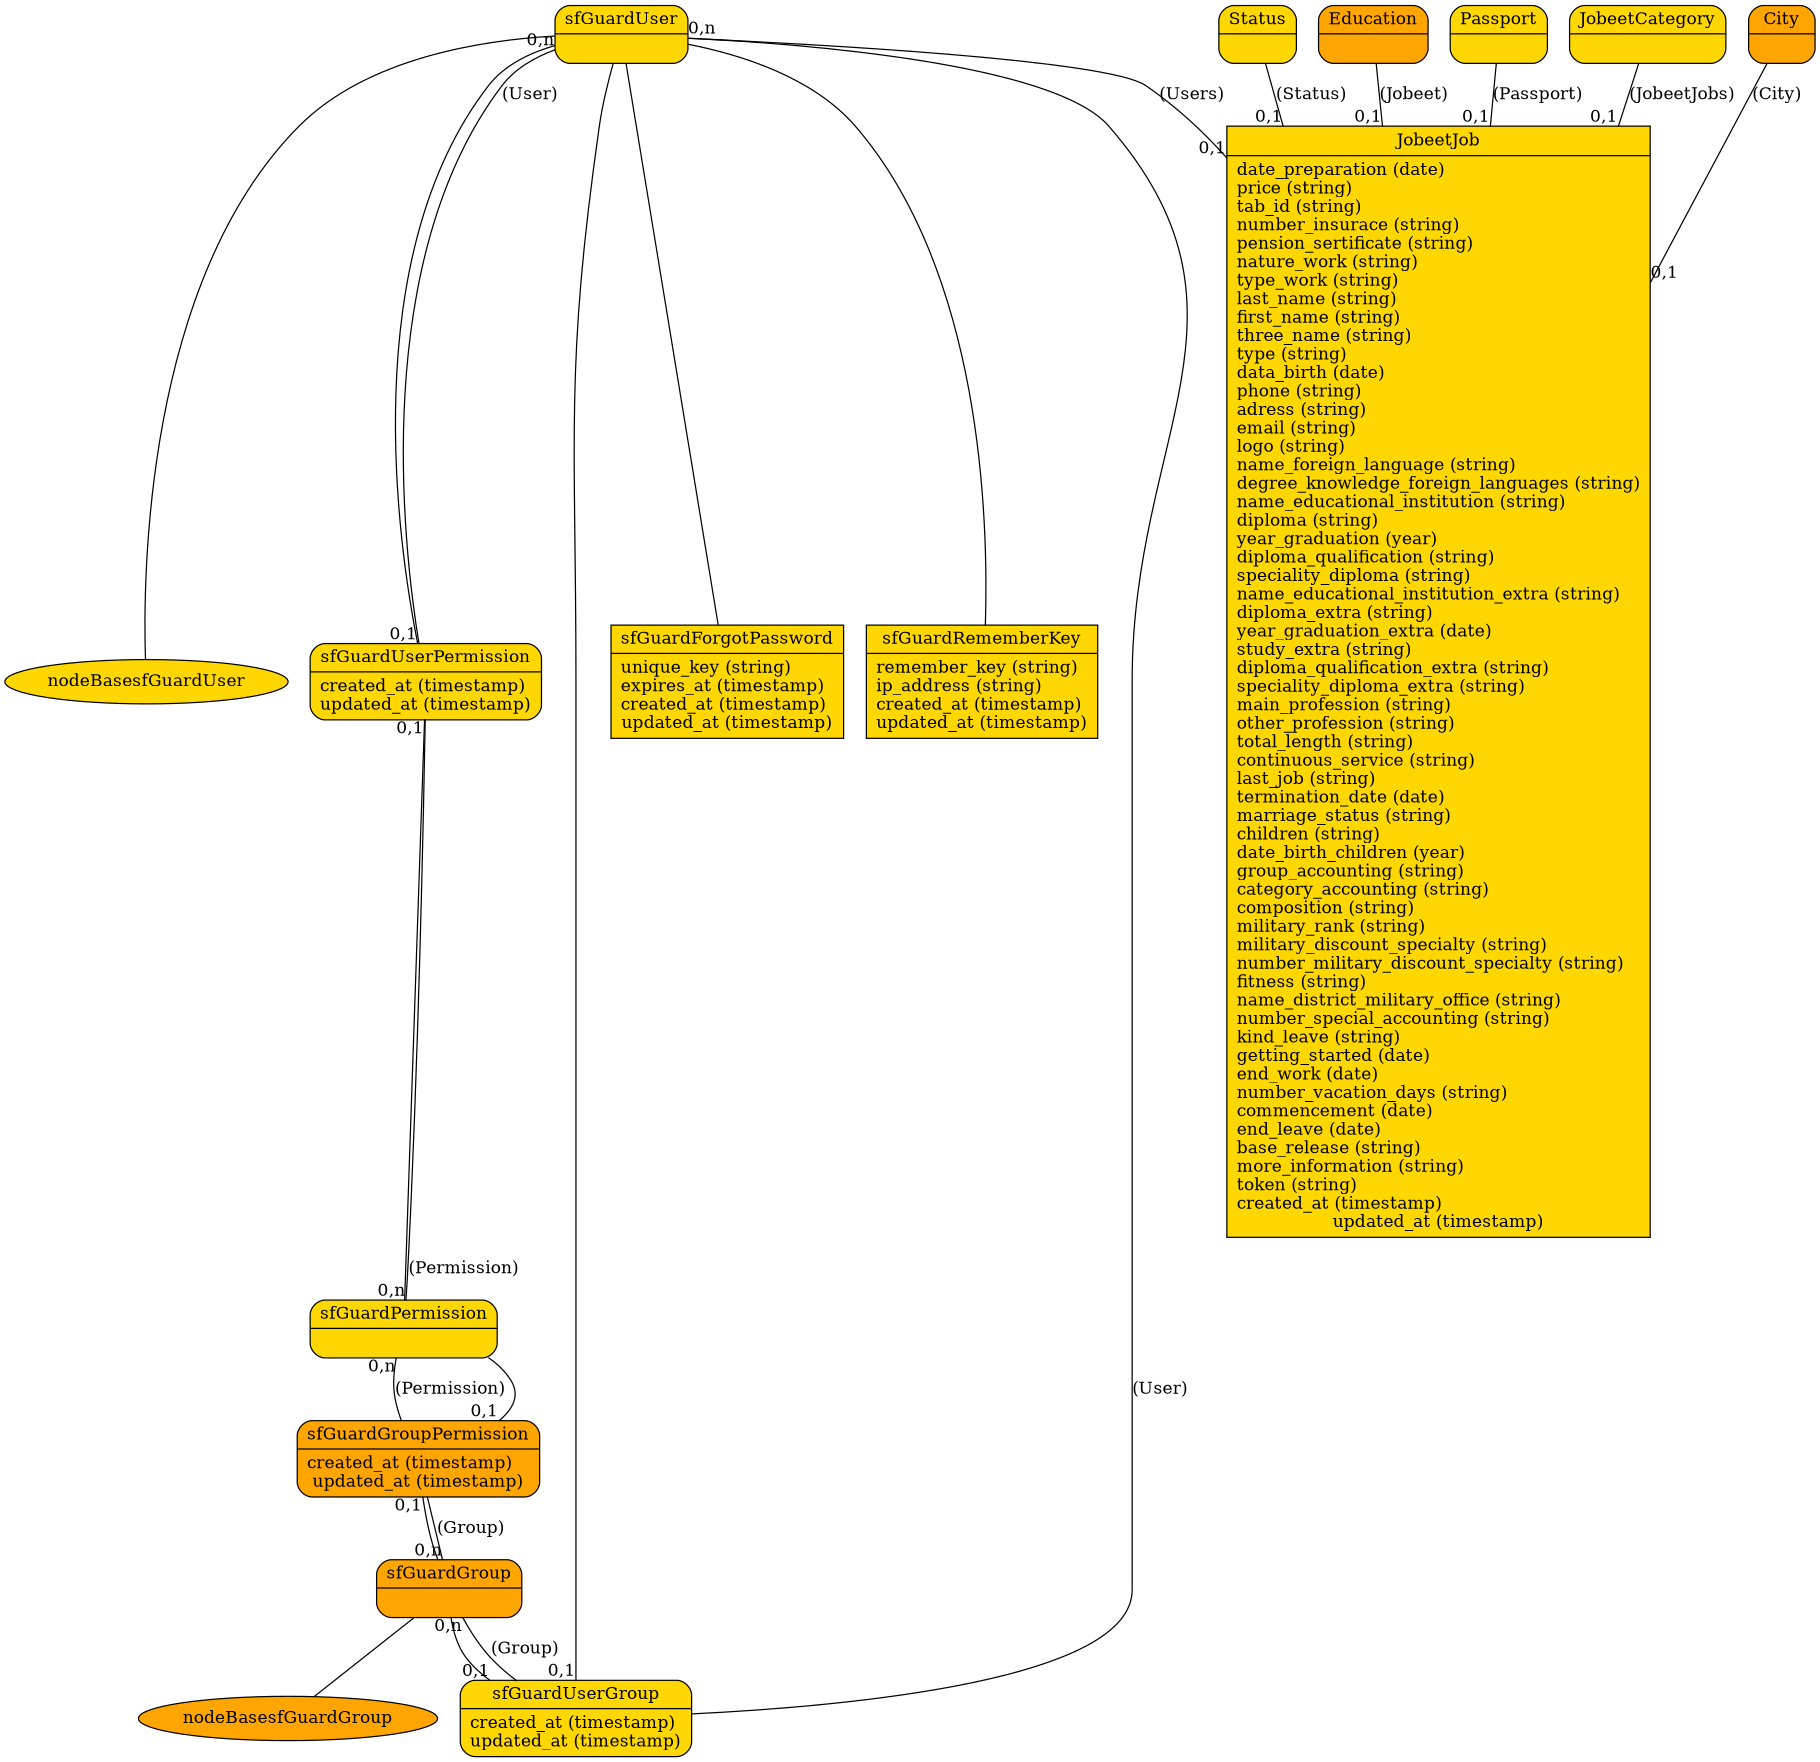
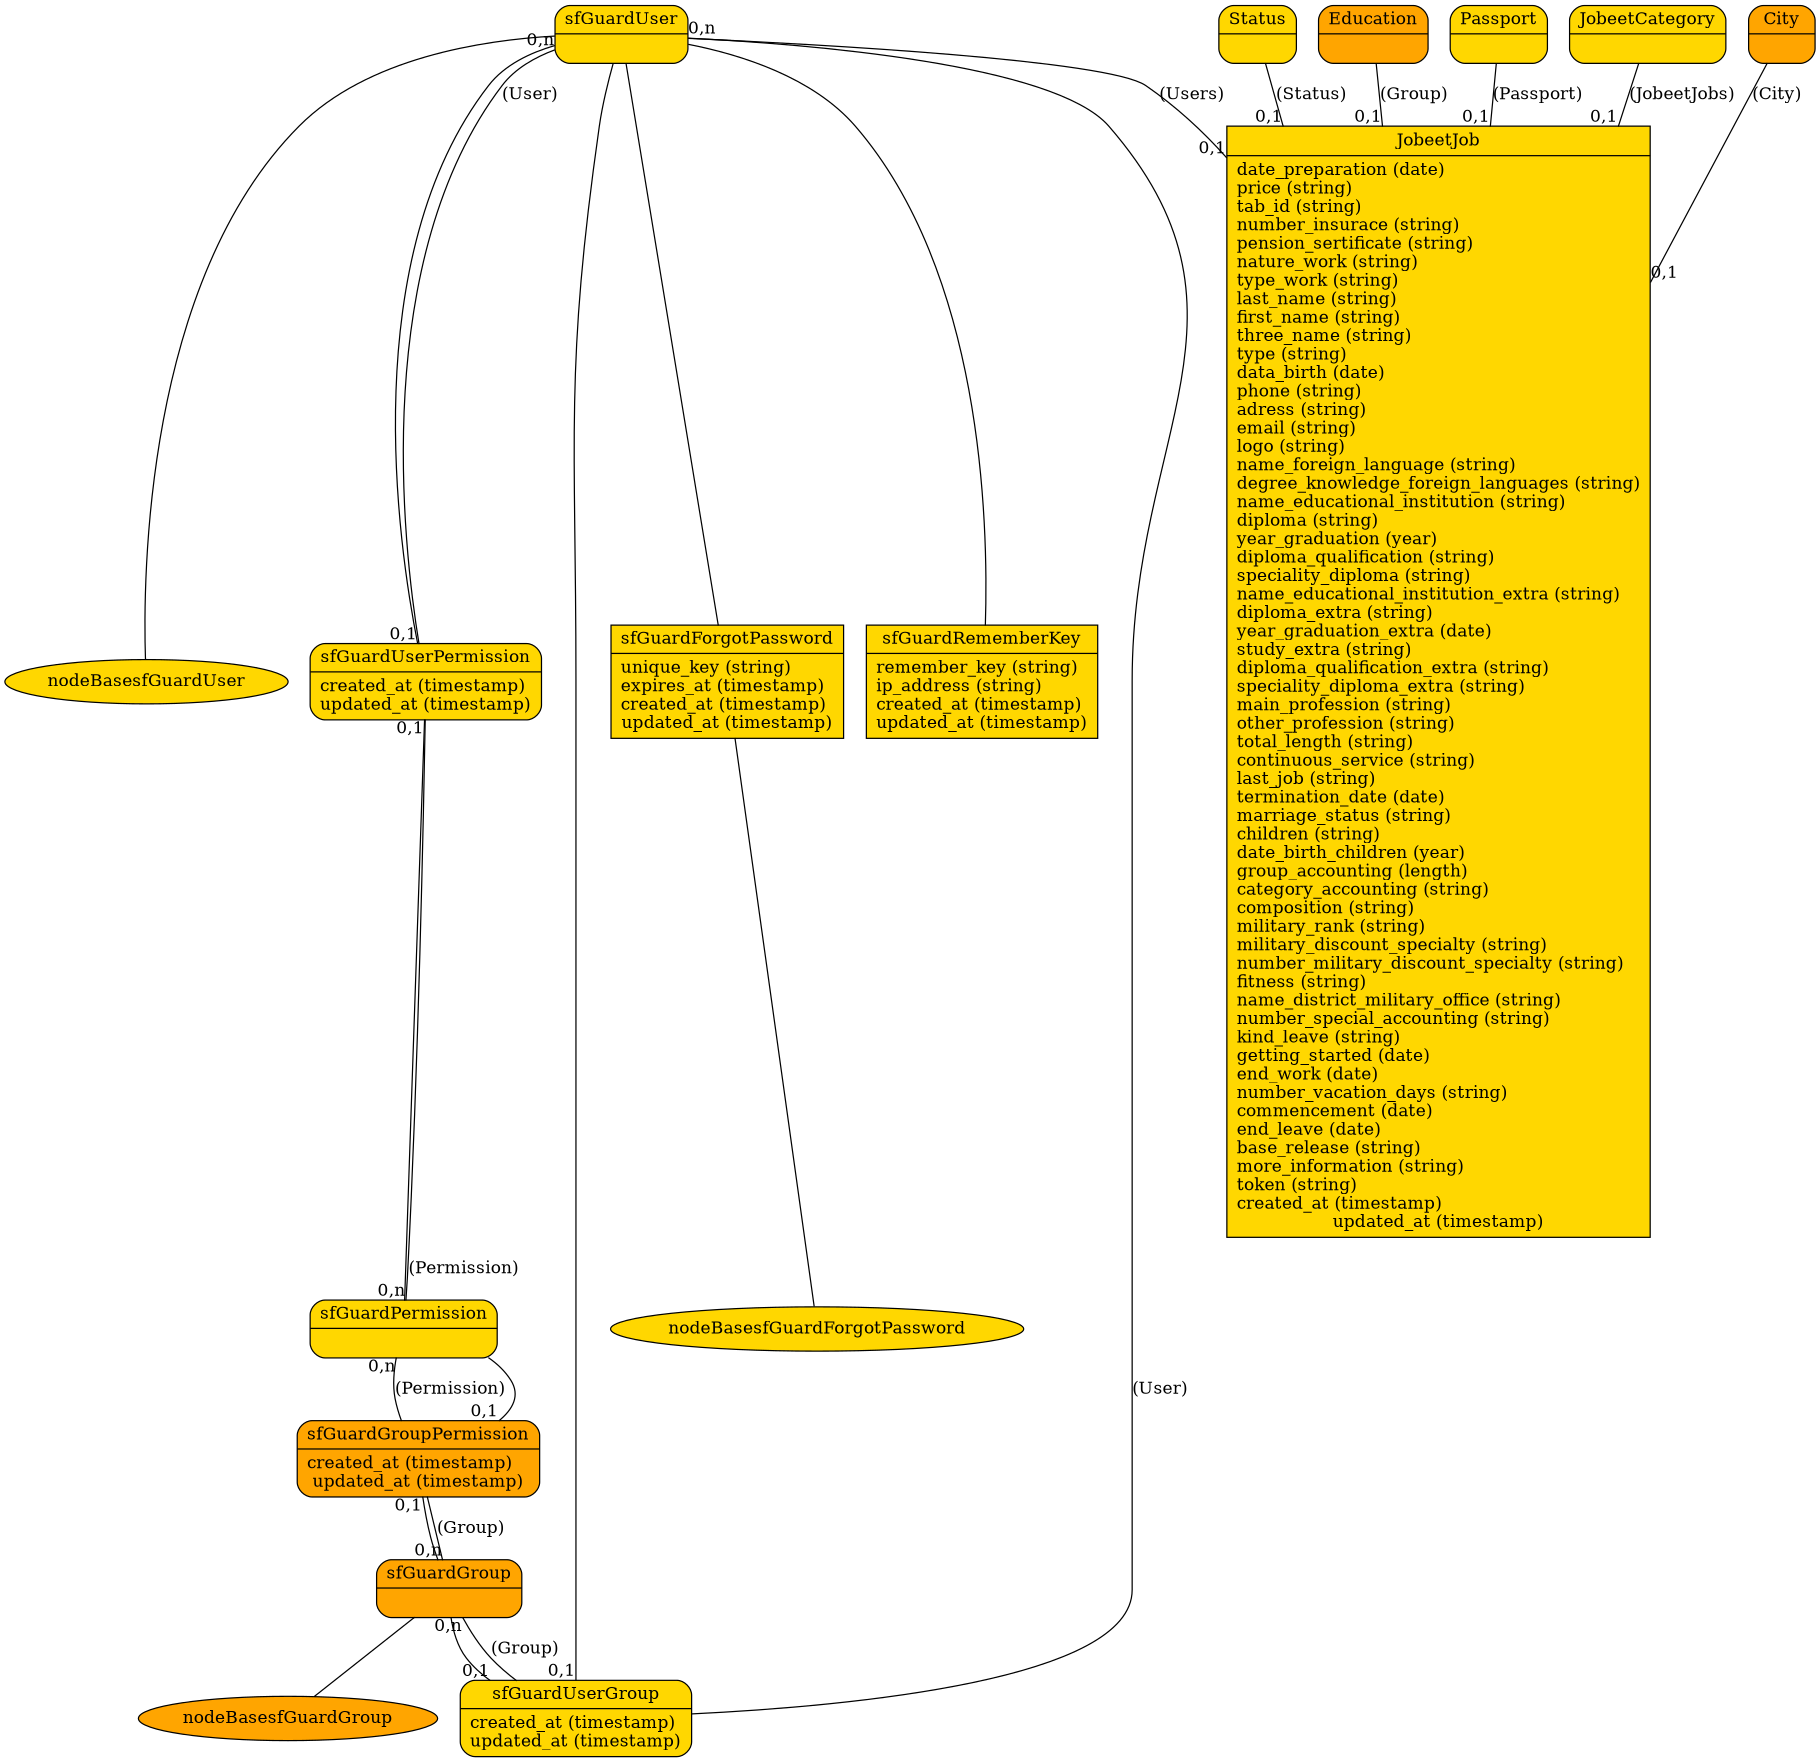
edge "Education" -- "JobeetJob": label "(Jobeet)" -> "(Group)"
node "JobeetJob": text "group_accounting (string)" -> "group_accounting (length)"
node "nodeBasesfGuardForgotPassword": added
